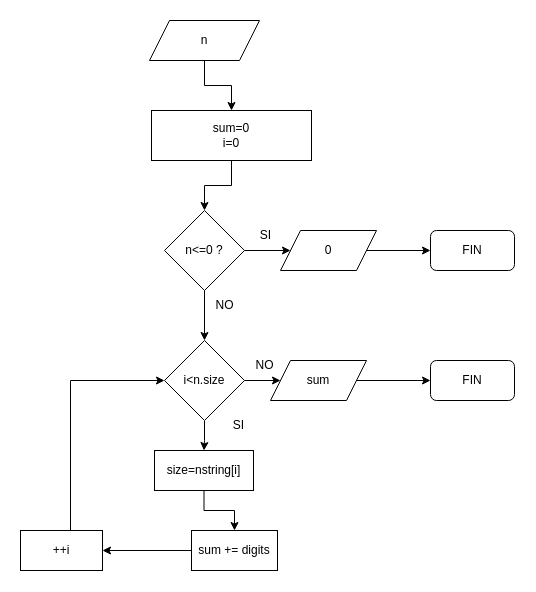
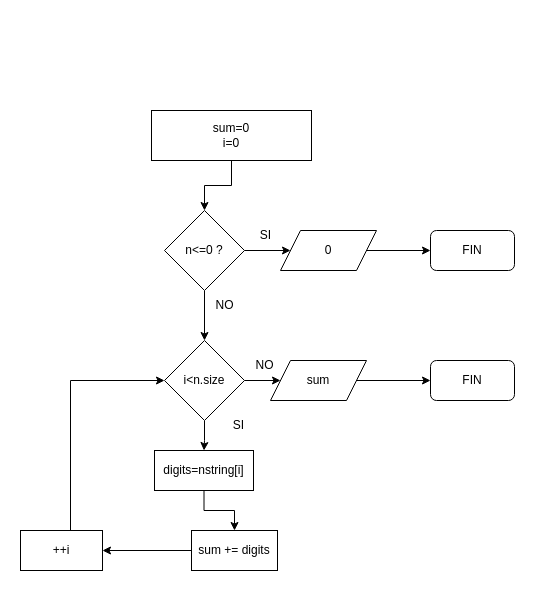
node "n": removed
edge "n" -> "sum=0 i=0": removed
node "size=nstring[i]": label "size=nstring[i]" -> "digits=nstring[i]"
